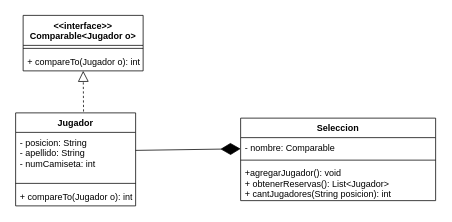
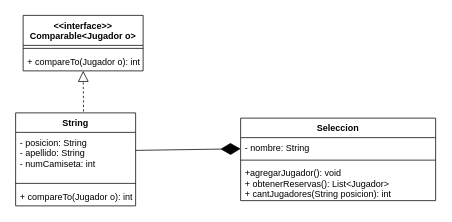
node "Jugador": label "Jugador" -> "String"
node "- nombre: Comparable": label "- nombre: Comparable" -> "- nombre: String"
